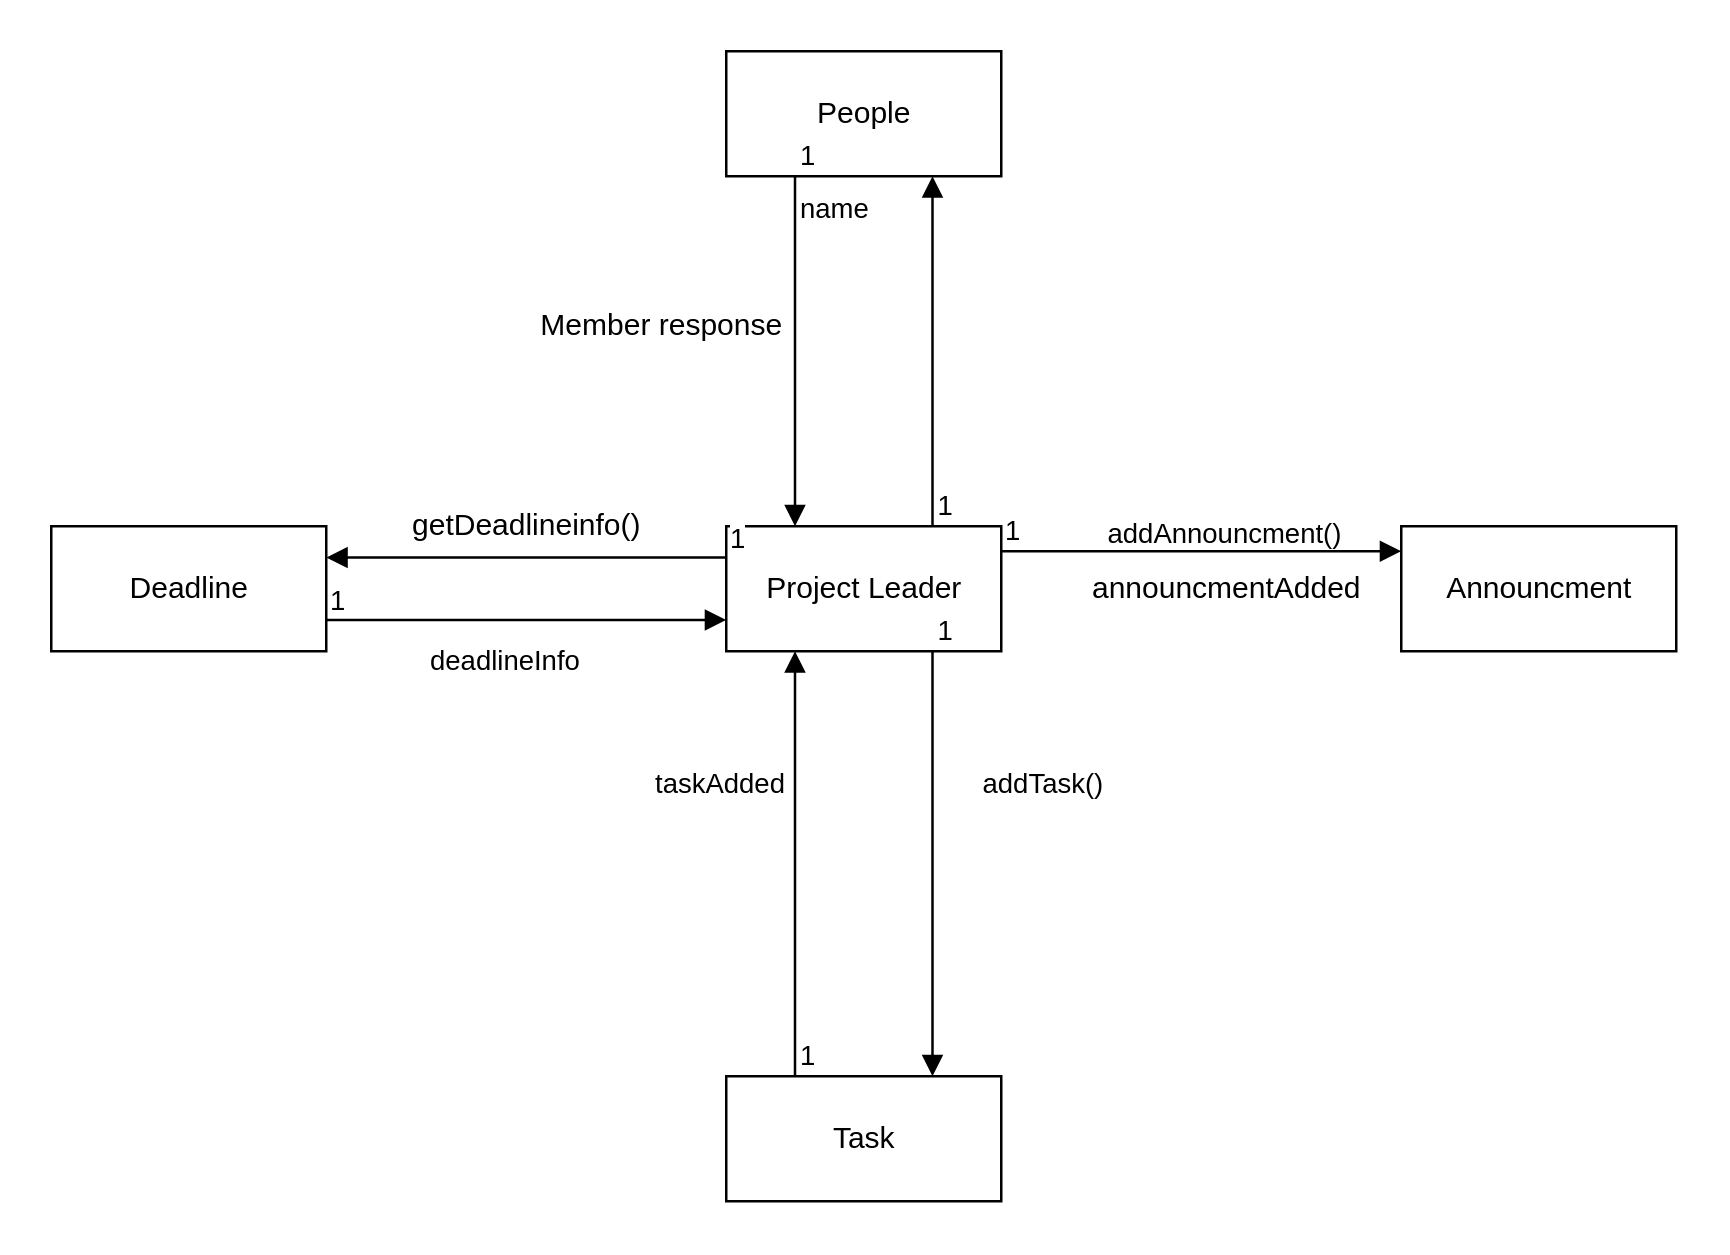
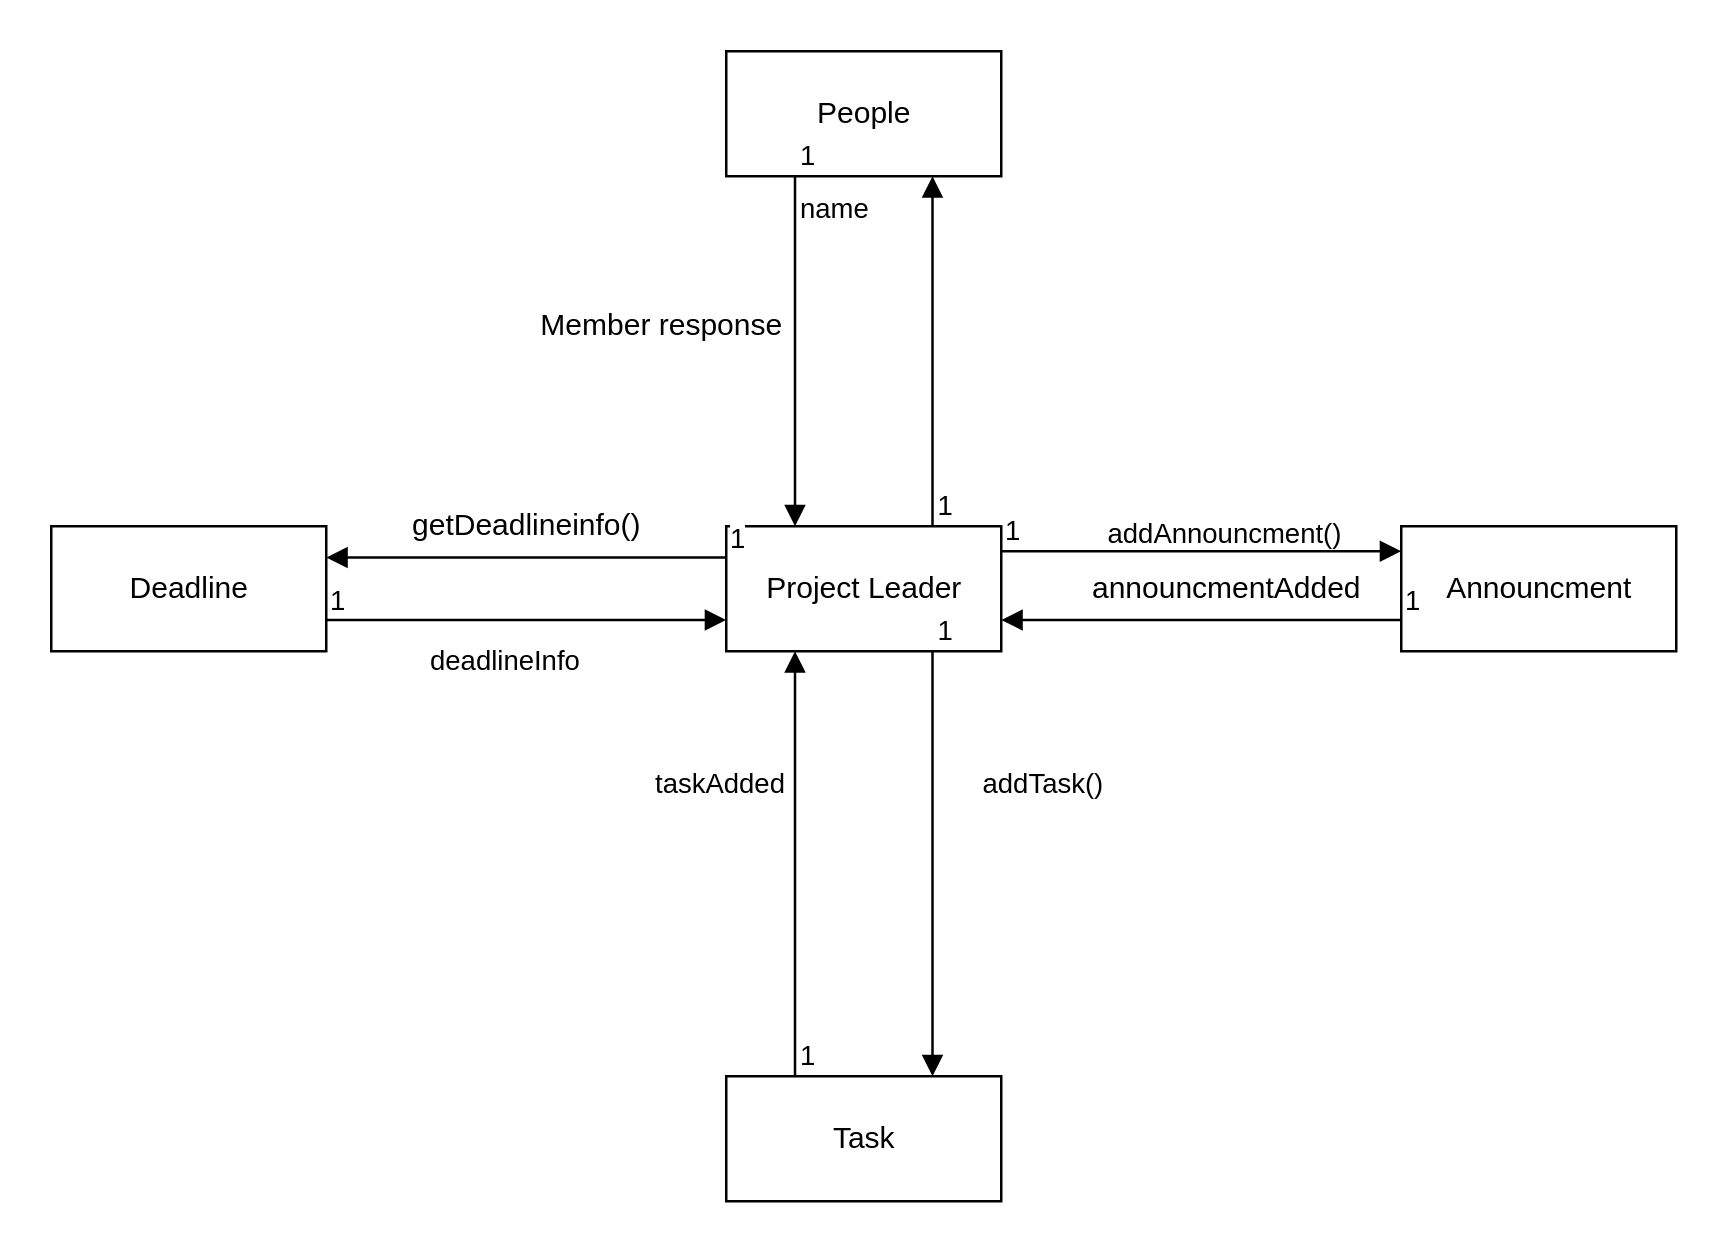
edge "Announcment" -> "Project Leader": added, label "1"
